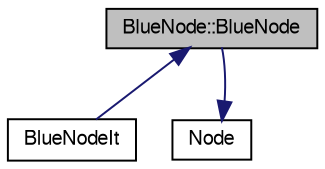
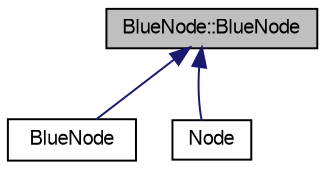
edge "BlueNode::BlueNode" -> "Node": reversed
node "BlueNodeIt": label "BlueNodeIt" -> "BlueNode"
